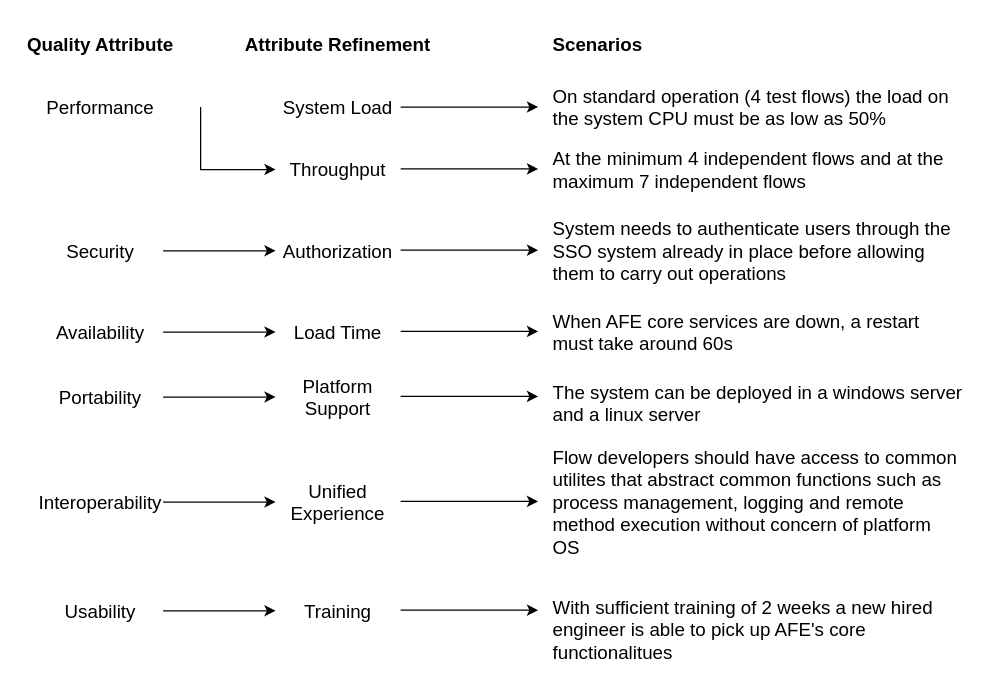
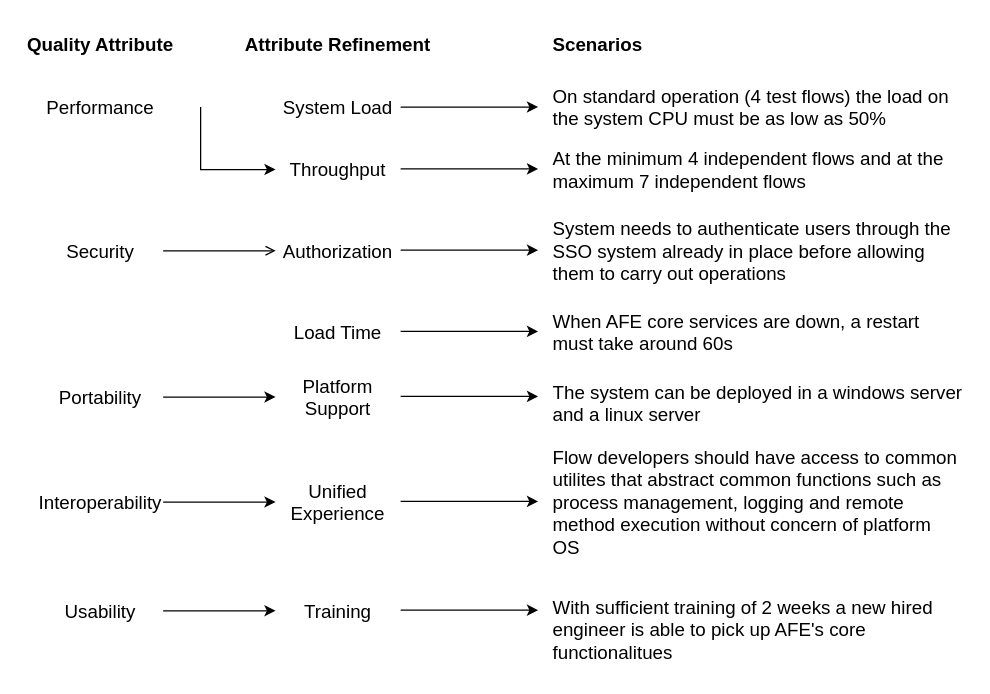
edge "Security" -> "Authorization": arrowhead classic -> open
node "Availability": removed
edge "Availability" -> "Load Time": removed
